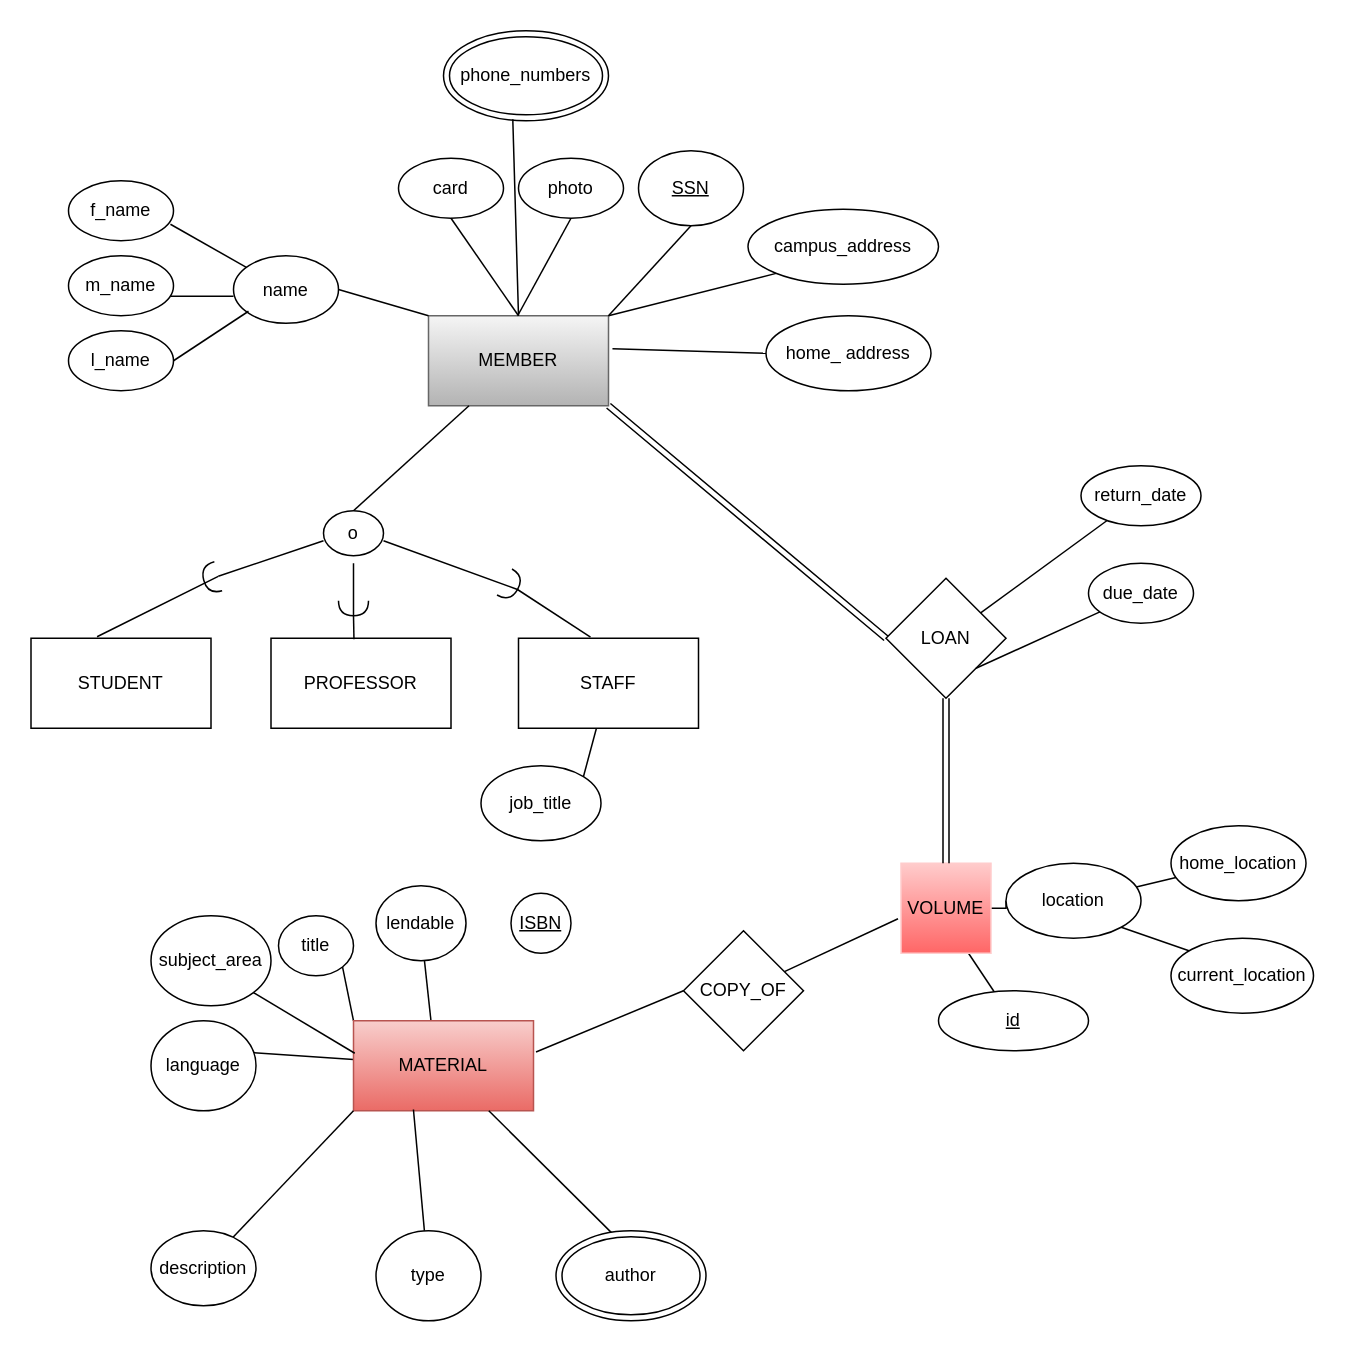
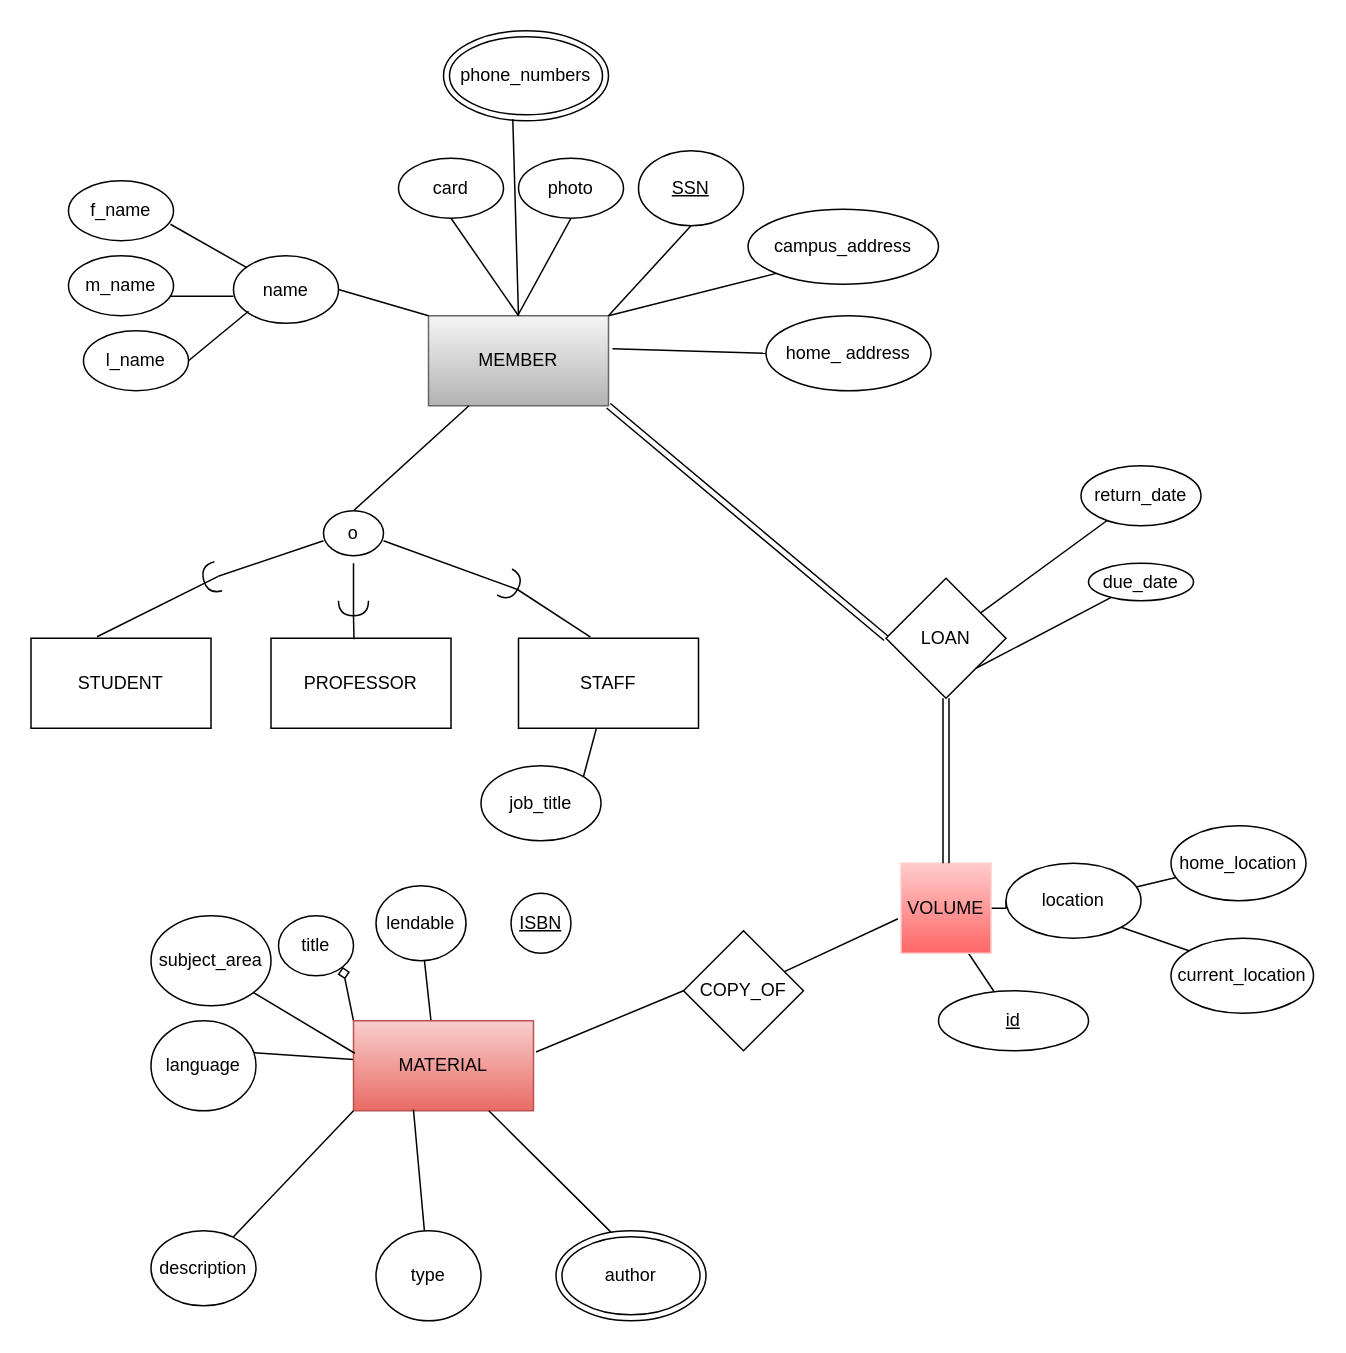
node "l_name": moved (121, 361) -> (136, 361)
node "due_date": size 105x60 -> 105x38
edge "title" -- "MATERIAL": arrowhead none -> diamond
